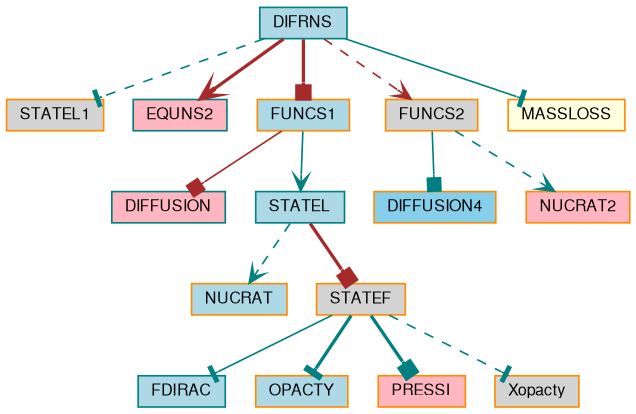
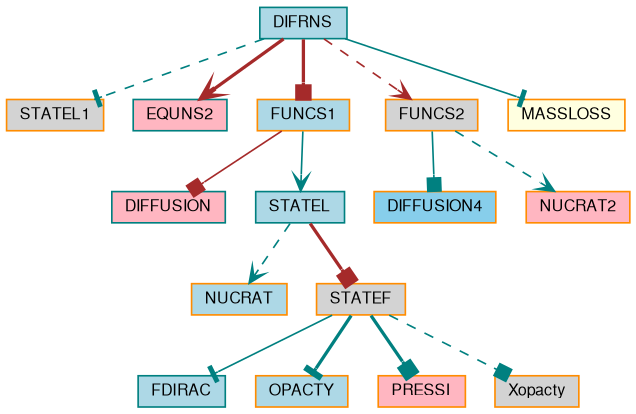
edge "STATEF" -> "Xopacty": arrowhead tee -> box
